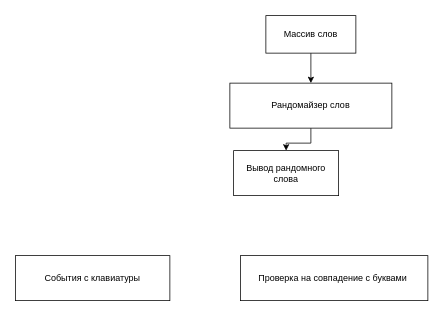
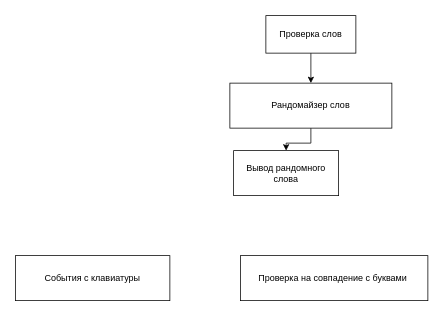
node "Массив слов": label "Массив слов" -> "Проверка слов"
